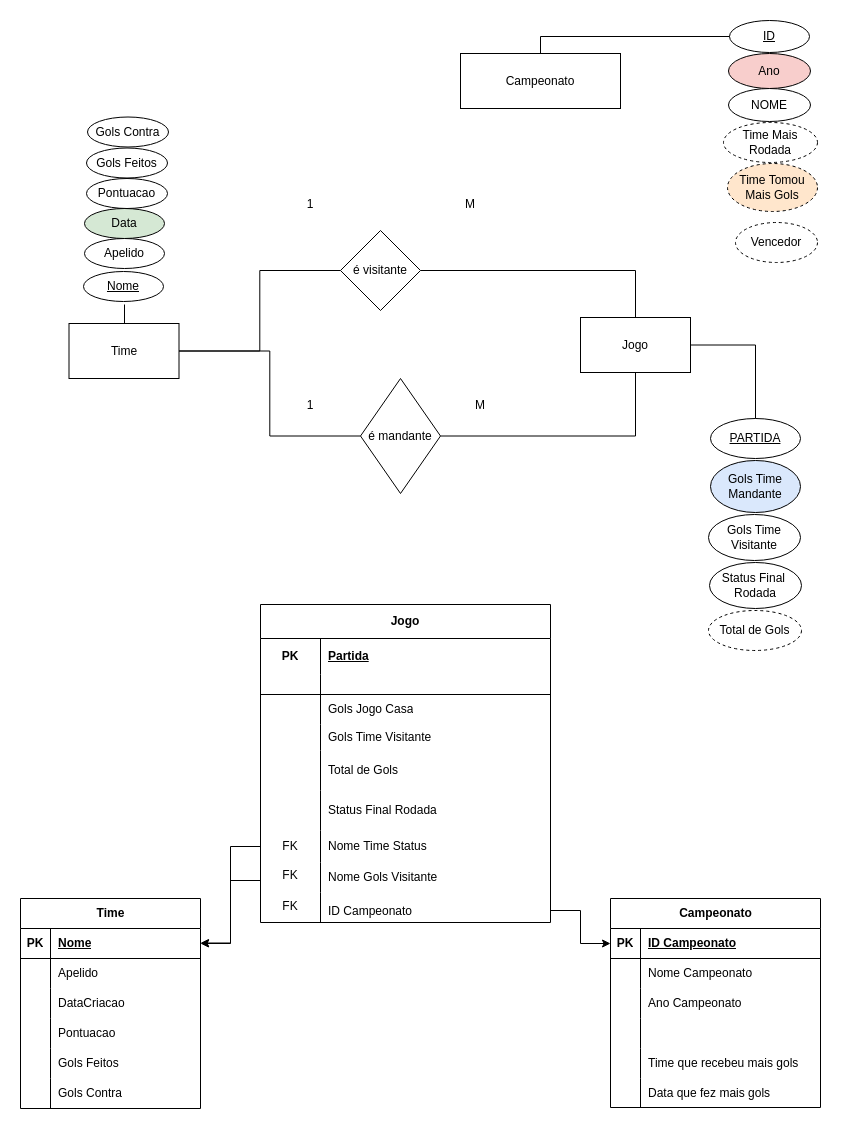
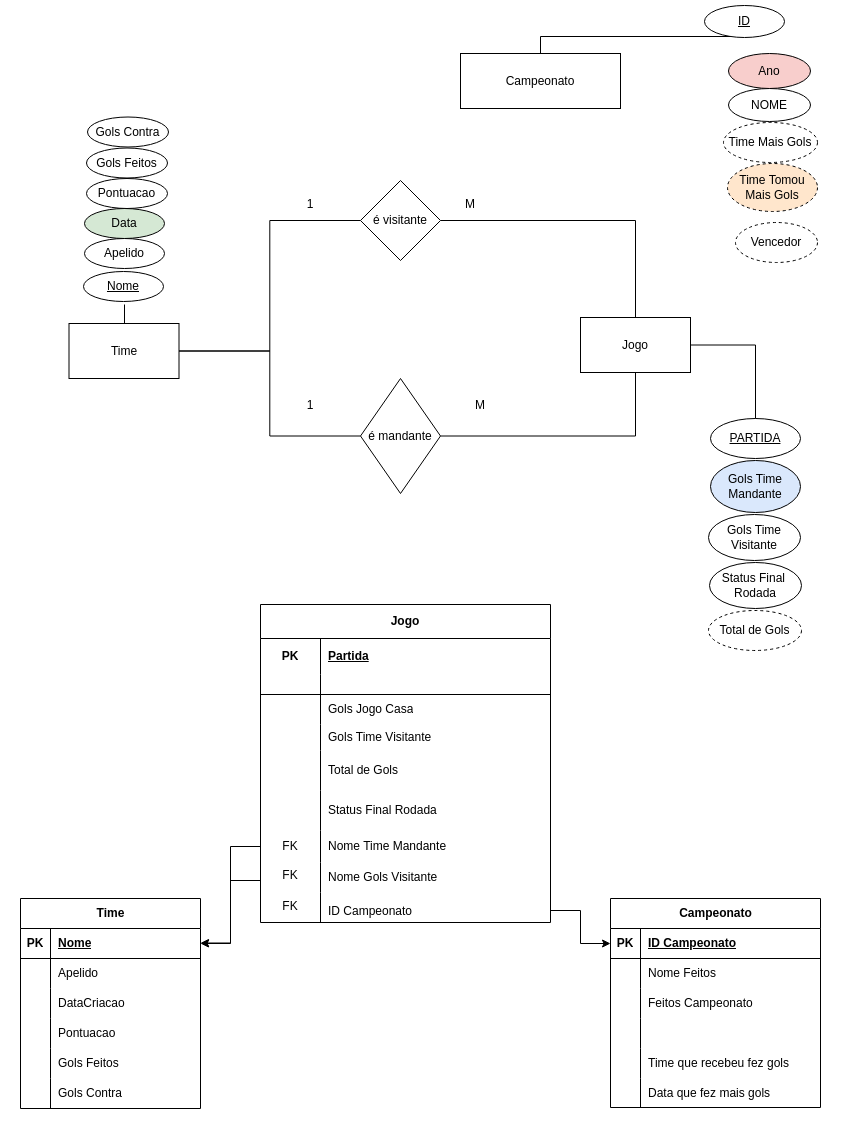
node "ID": moved (770, 37) -> (745, 22)
node "Time Mais Rodada": label "Time Mais Rodada" -> "Time Mais Gols"
node "é visitante": moved (381, 271) -> (401, 221)
node "Nome Time Status": label "Nome Time Status" -> "Nome Time Mandante"
node "Nome Campeonato": label "Nome Campeonato" -> "Nome Feitos"
node "Ano Campeonato": label "Ano Campeonato" -> "Feitos Campeonato"
node "Time que recebeu mais gols": label "Time que recebeu mais gols" -> "Time que recebeu fez gols"
